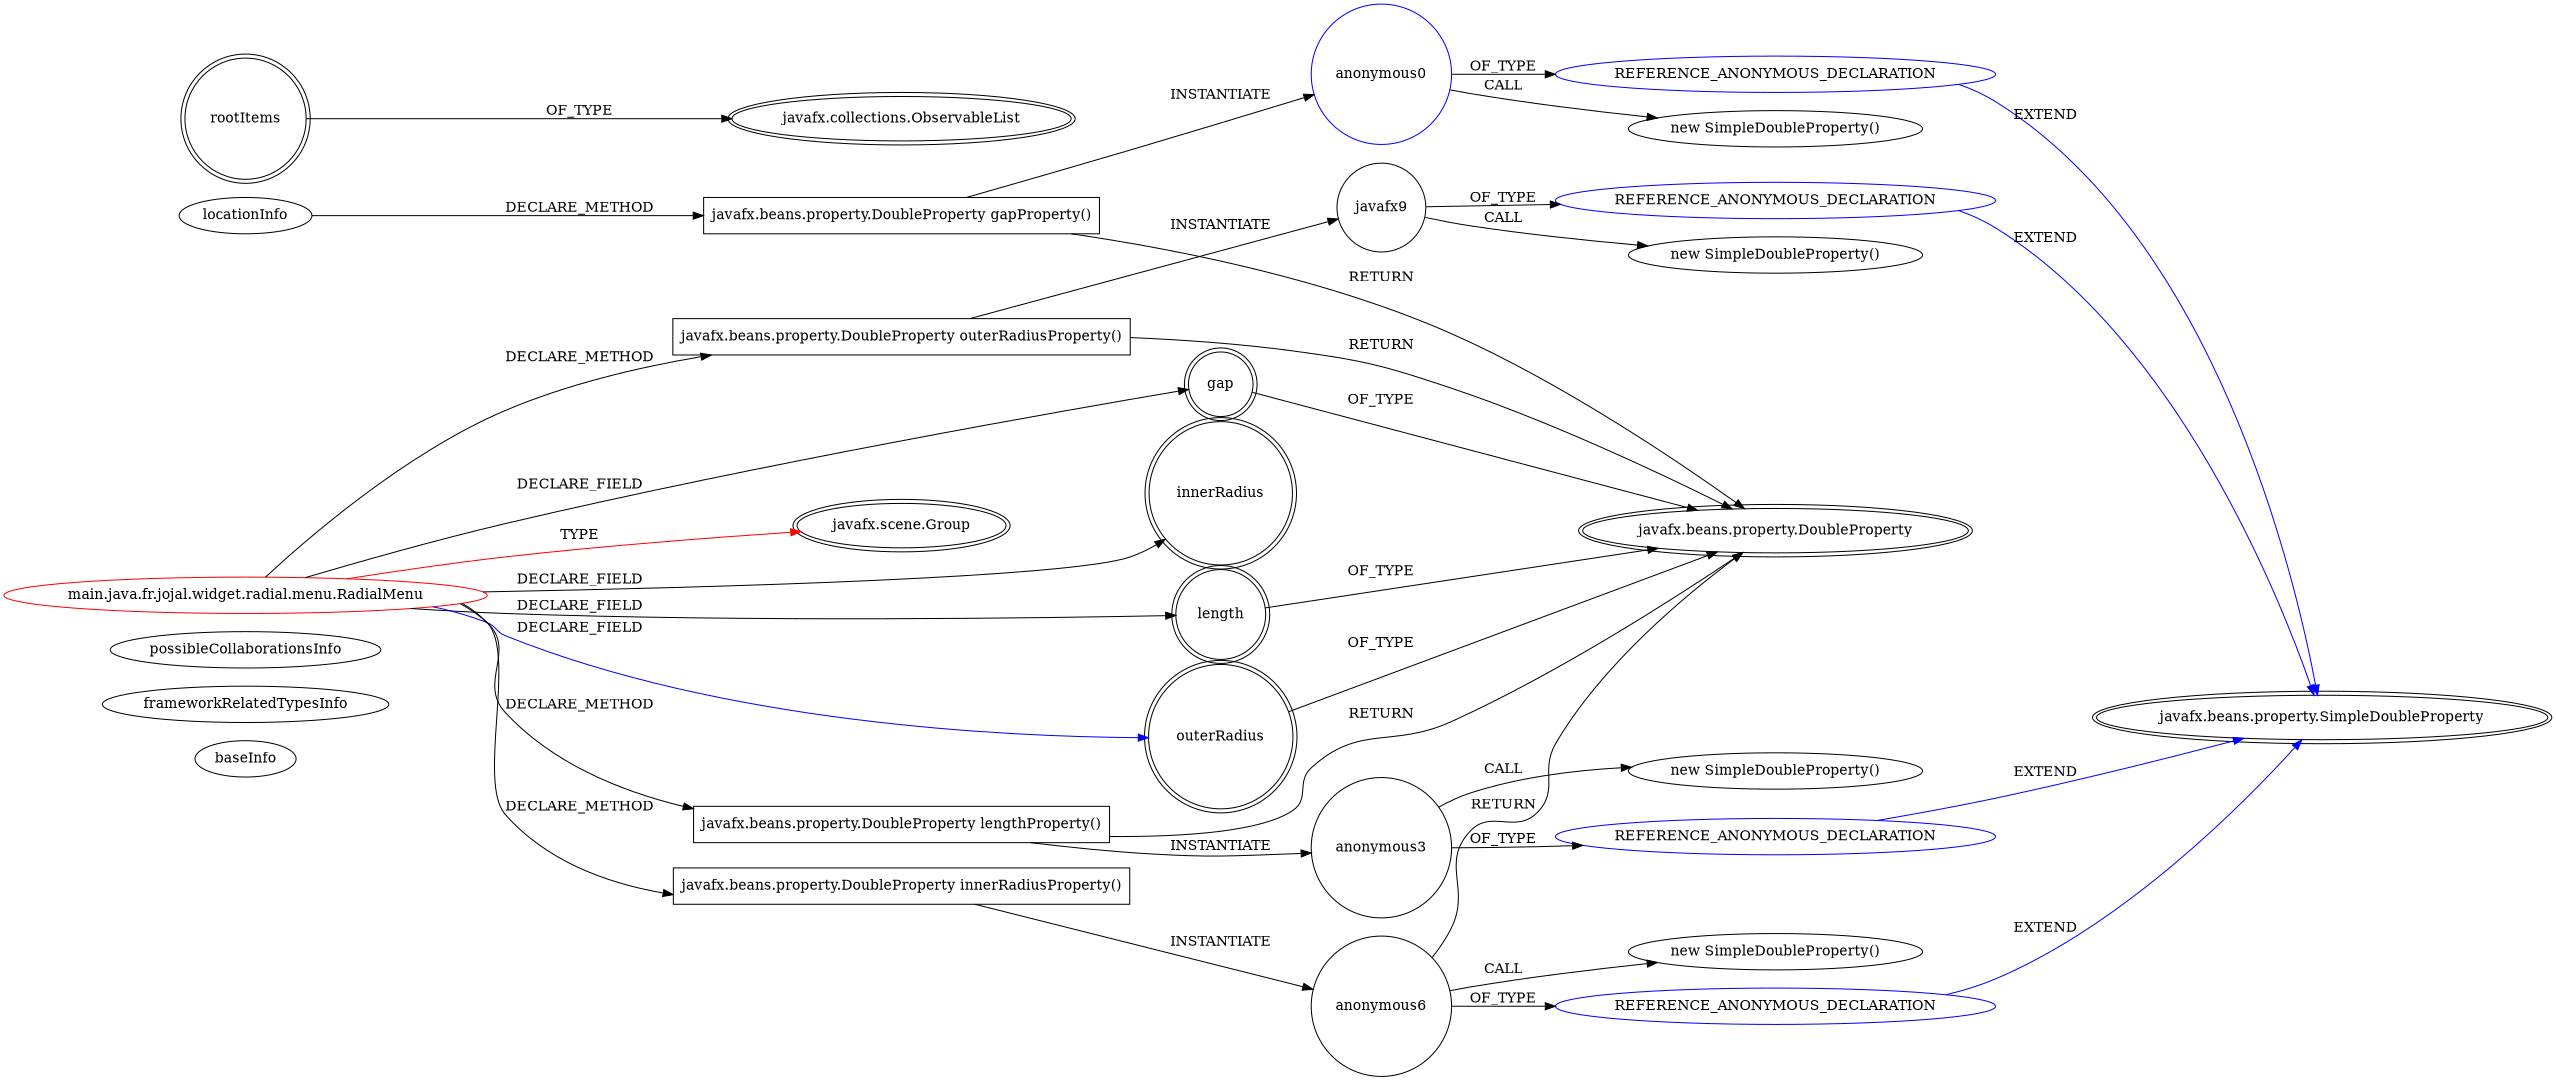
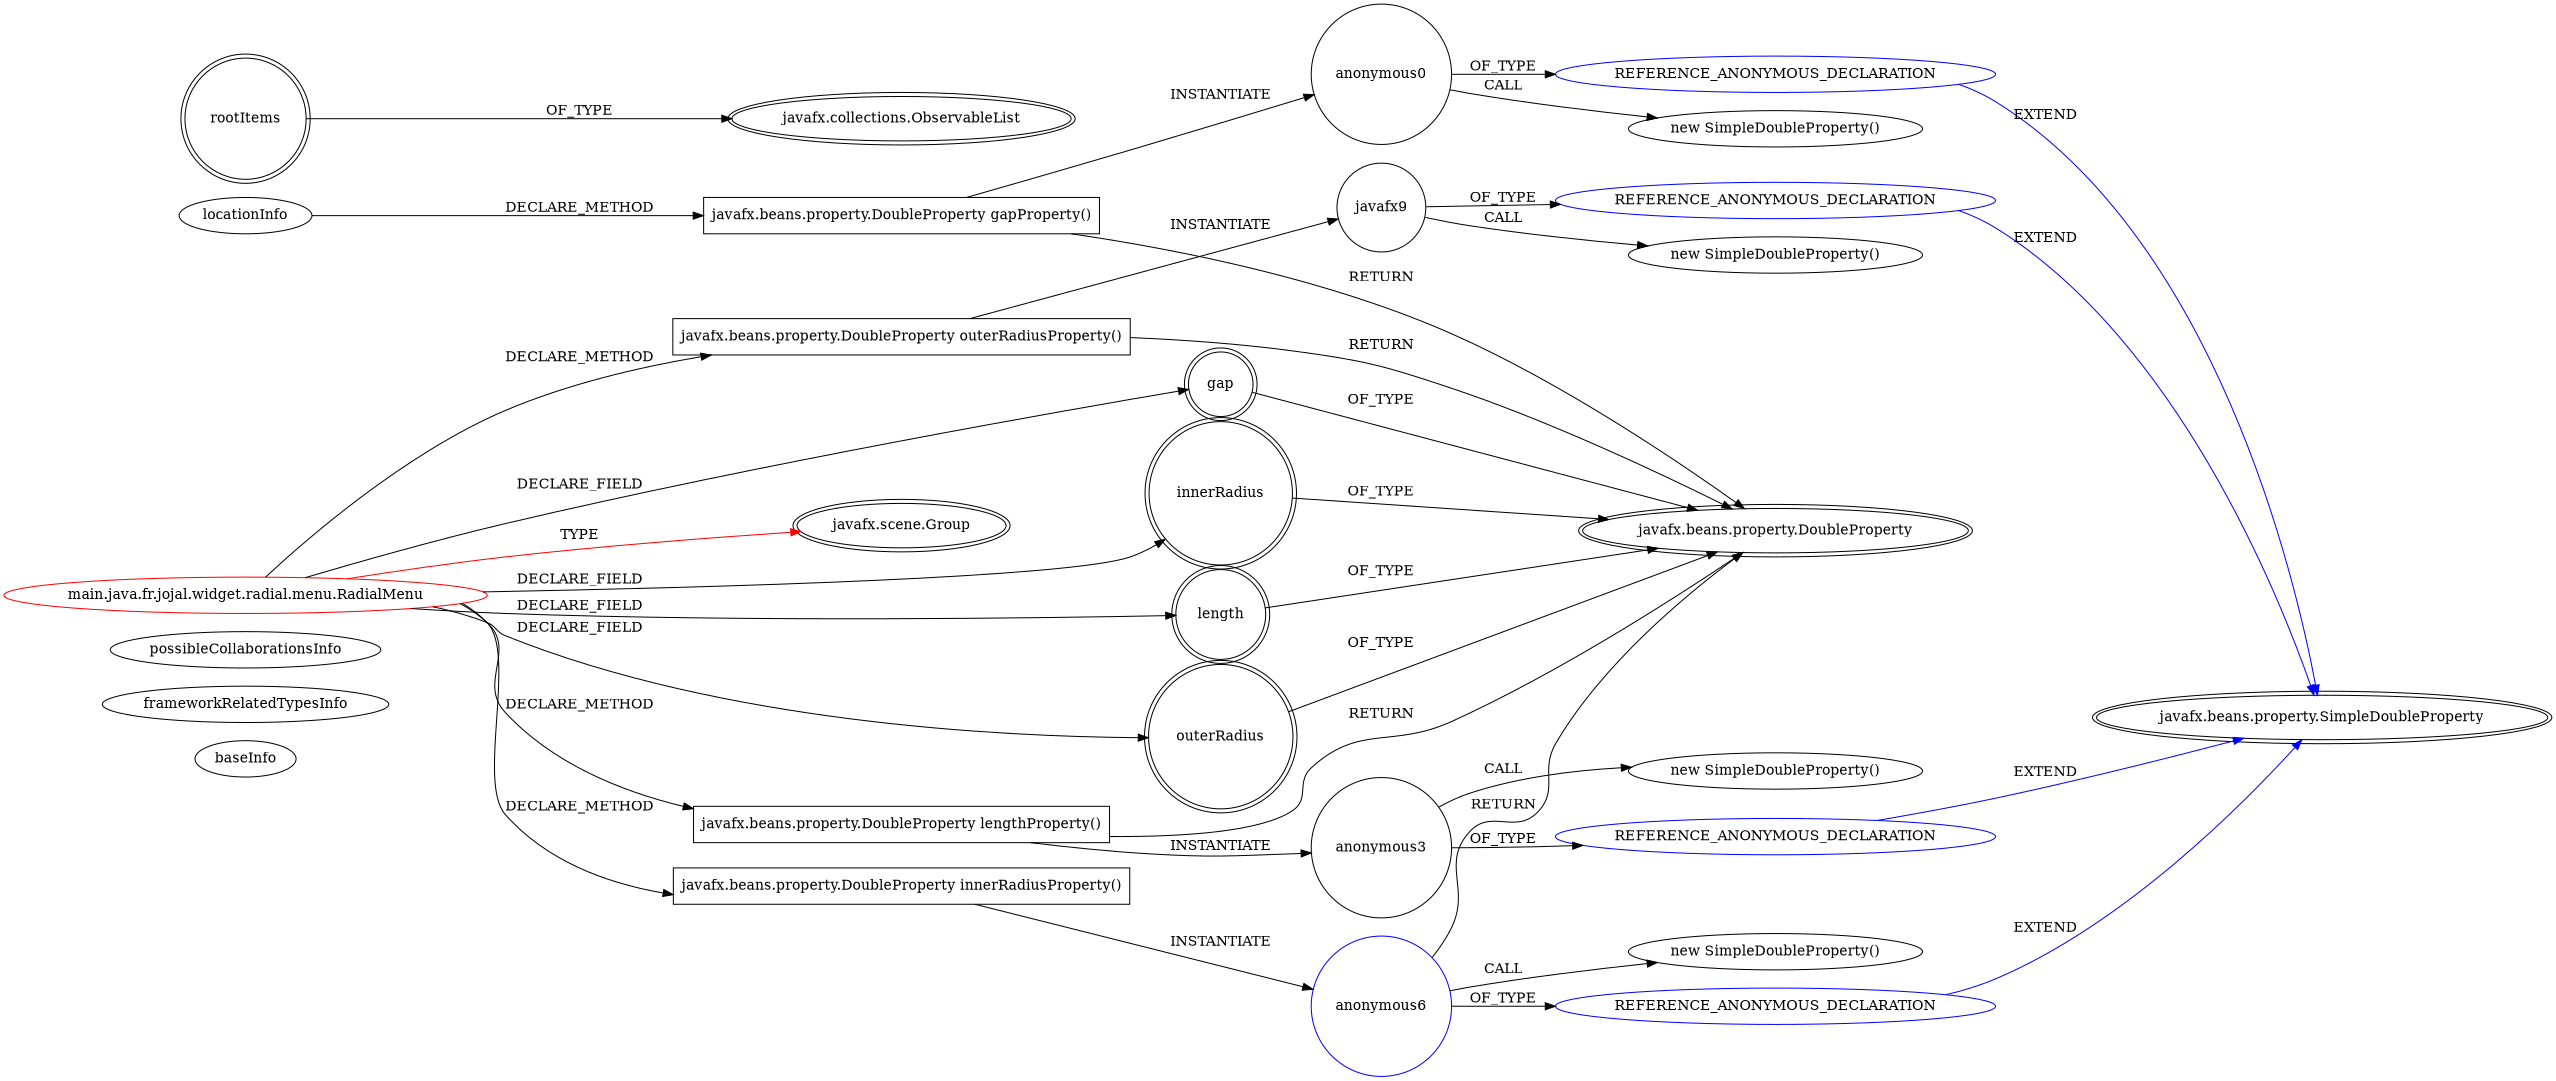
node "anonymous0": color blue -> black
edge "innerRadius" -> "javafx.beans.property.DoubleProperty": added, label "OF_TYPE"
edge "main.java.fr.jojal.widget.radial.menu.RadialMenu" -> "outerRadius": color blue -> black
node "anonymous6": color black -> blue
